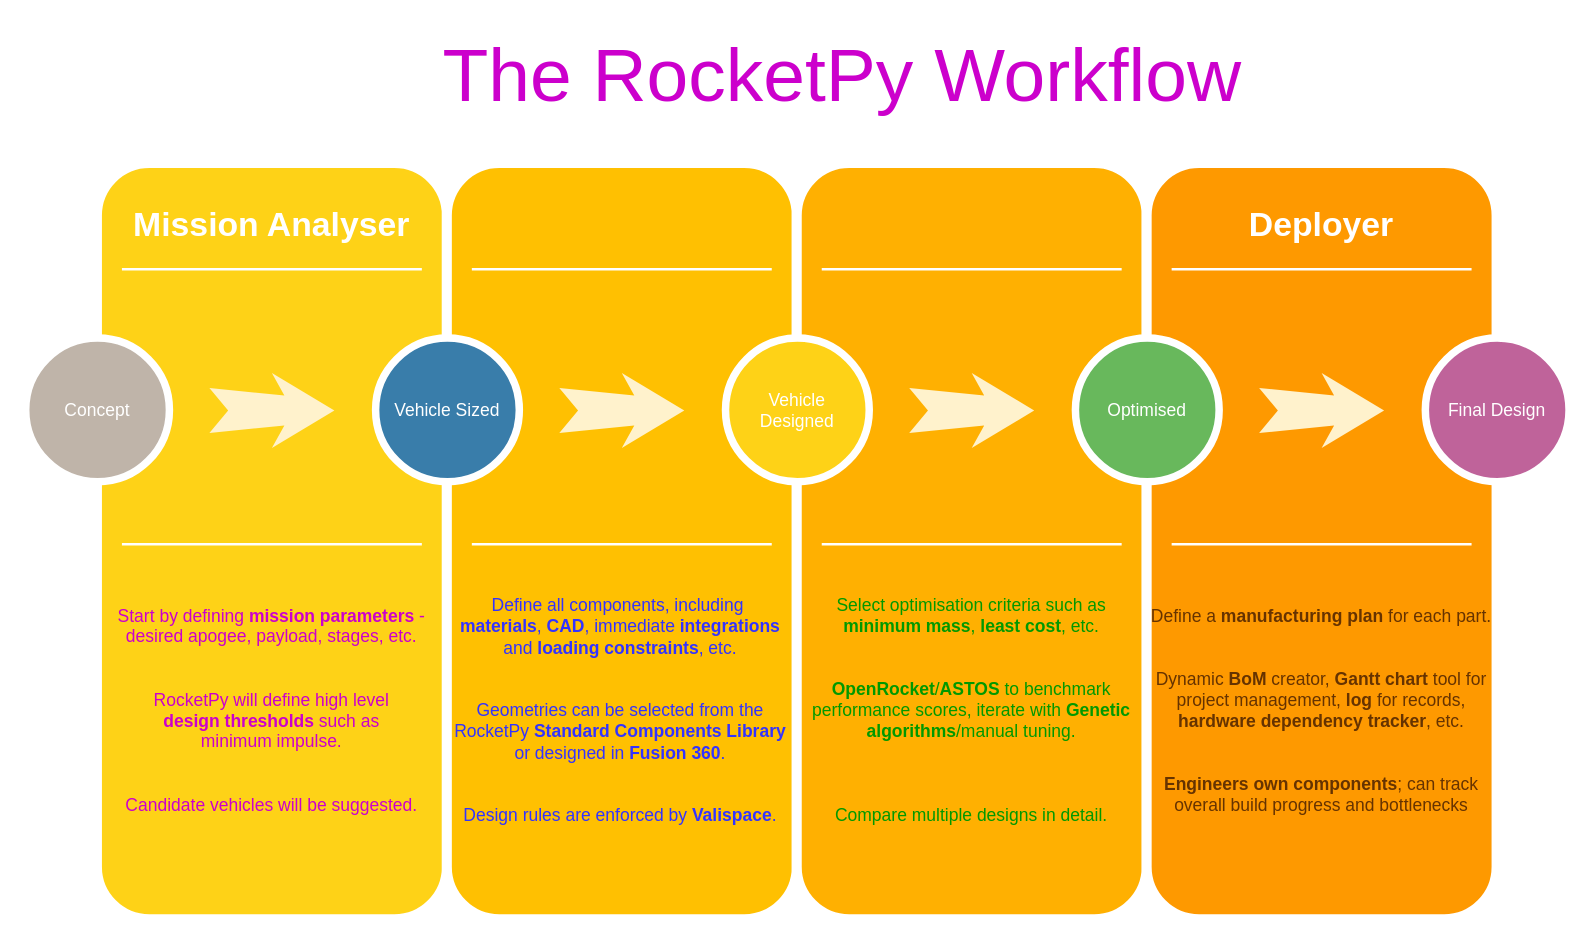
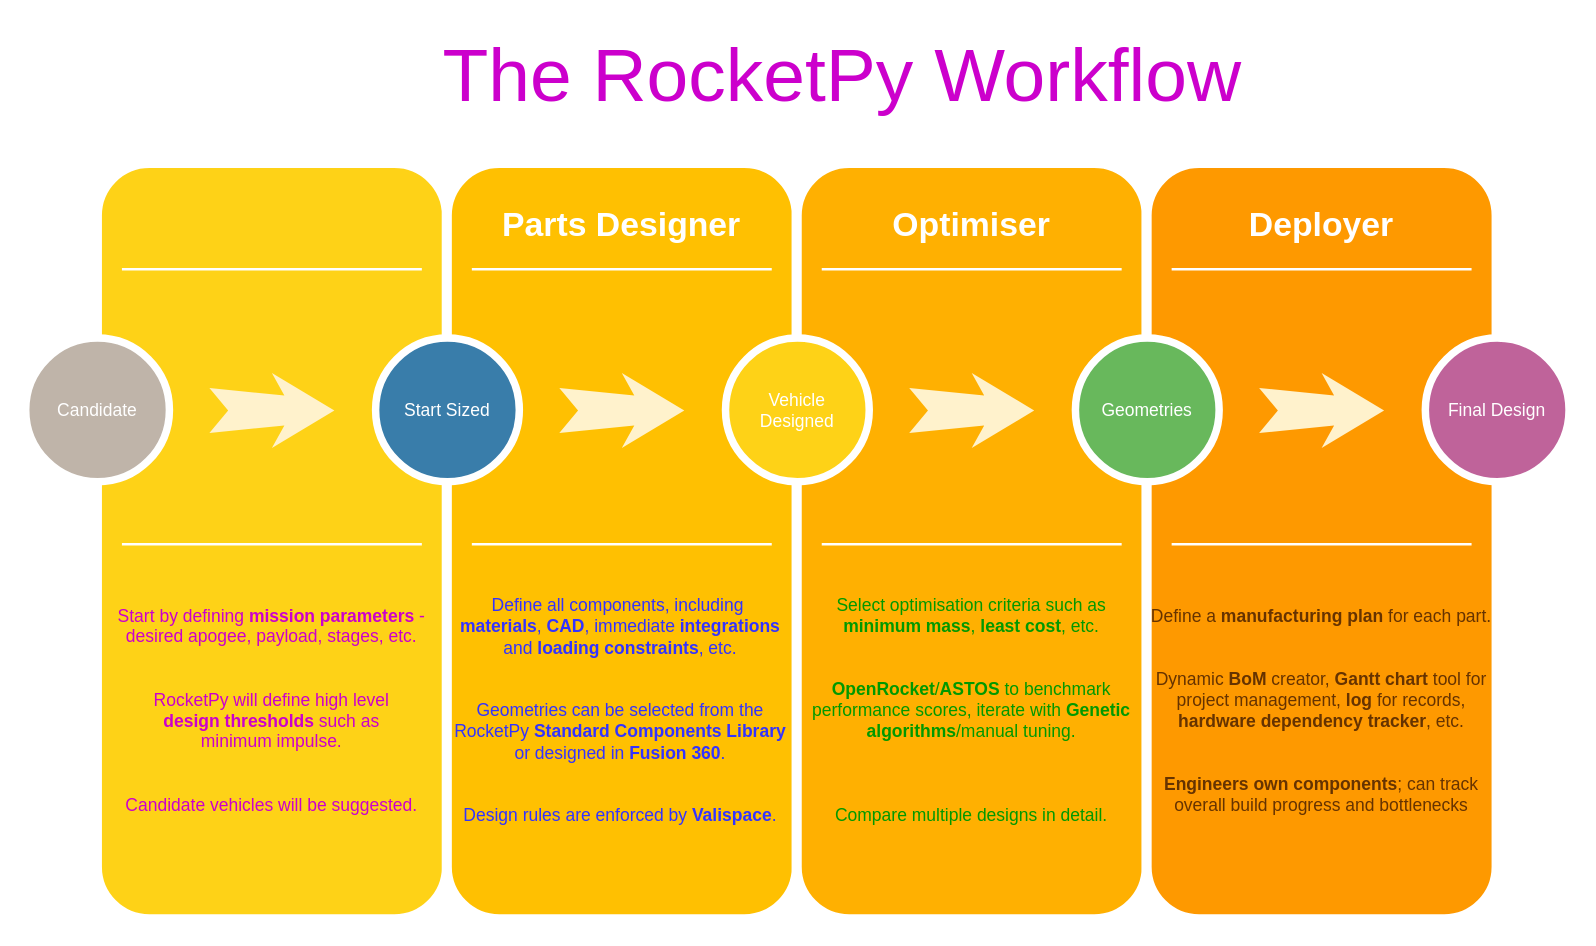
node "Mission Analyser": removed
node "Parts Designer": added
node "Optimiser": added
node "Concept": label "Concept" -> "Candidate"
node "Vehicle Sized": label "Vehicle Sized" -> "Start Sized"
node "Optimised": label "Optimised" -> "Geometries"
